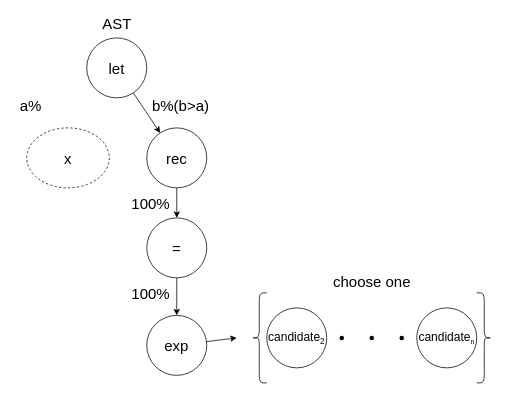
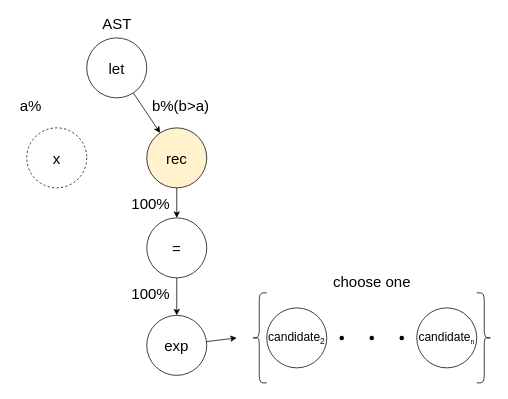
node "x": size 83x60 -> 60x60
node "rec": fillcolor #ffffff -> #fff2cc
